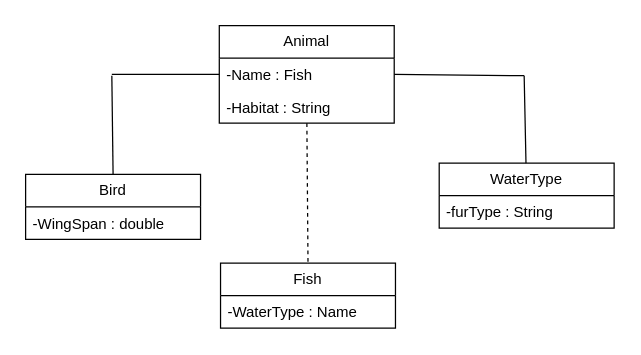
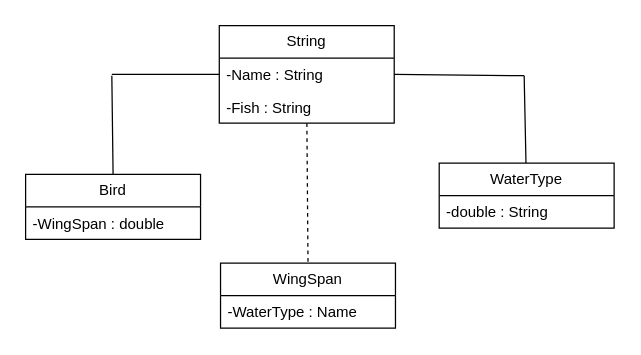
node "Animal": label "Animal" -> "String"
node "-Name : Fish": label "-Name : Fish" -> "-Name : String"
node "-Habitat : String": label "-Habitat : String" -> "-Fish : String"
node "-furType : String": label "-furType : String" -> "-double : String"
node "Fish": label "Fish" -> "WingSpan"
